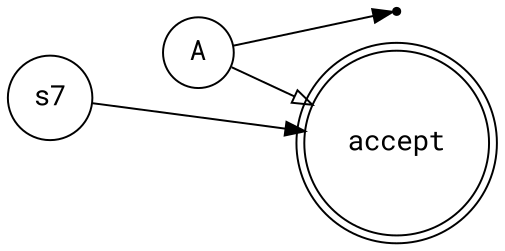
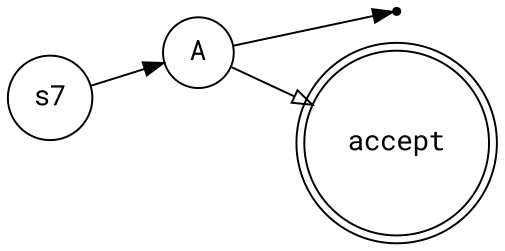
edge "s7" -> "accept": now "s7" -> "A"
